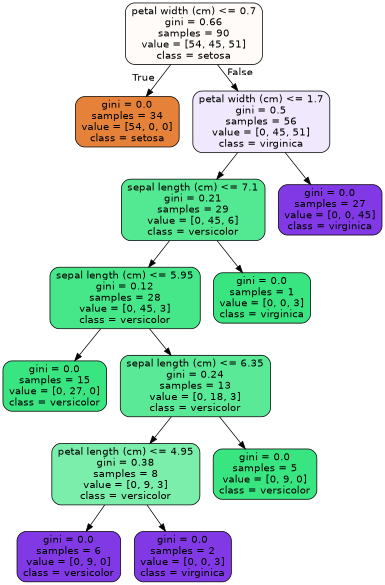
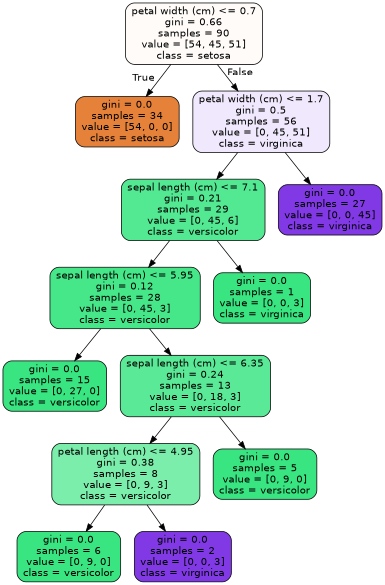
node "gini = 0.0 samples = 6 value = [0, 9, 0] class = versicolor": fillcolor #8139e5 -> #39e581
